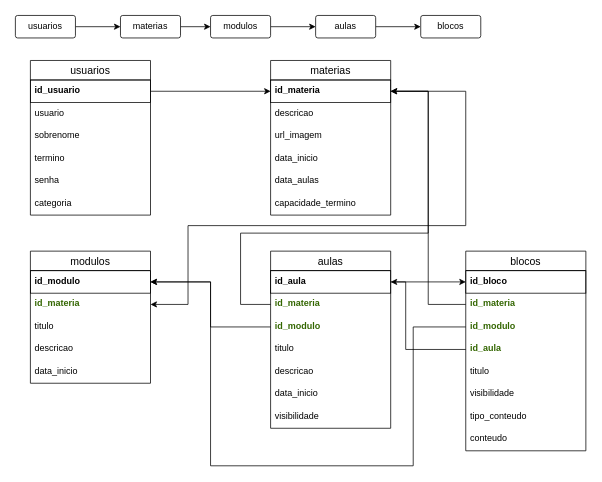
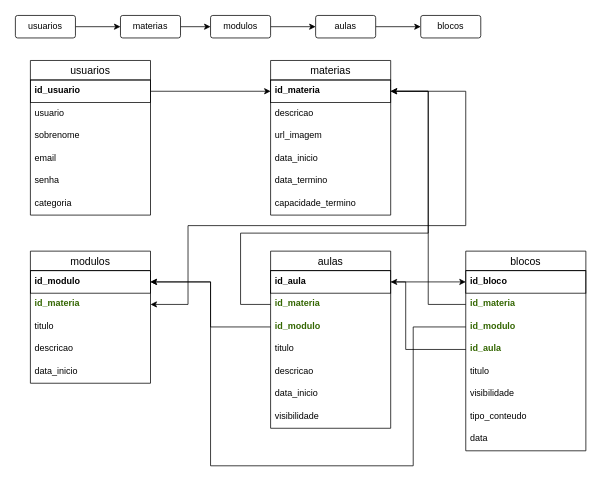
node "termino": label "termino" -> "email"
node "data_aulas": label "data_aulas" -> "data_termino"
node "conteudo": label "conteudo" -> "data"
